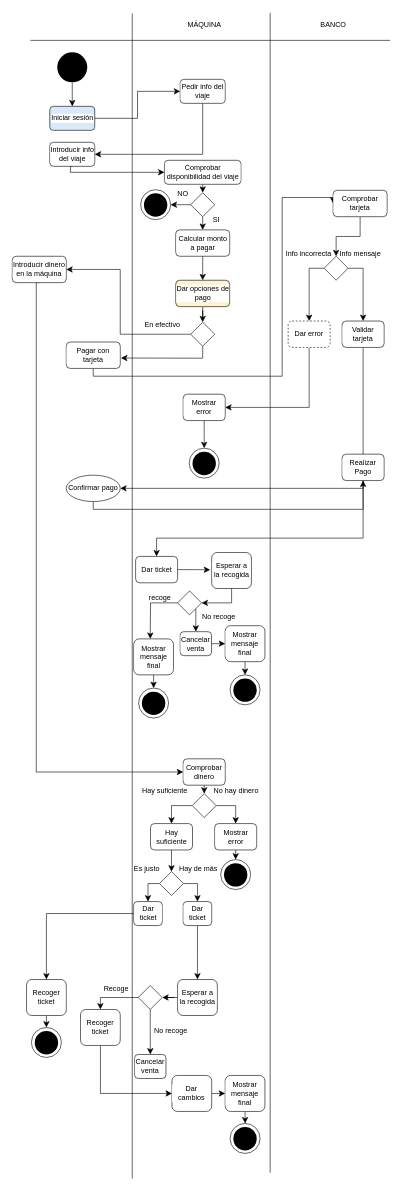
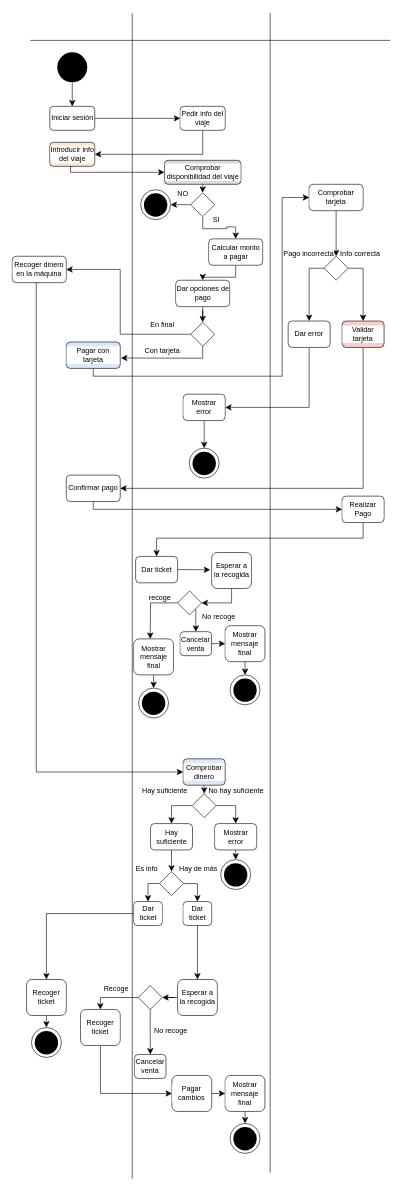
node "MÁQUINA": removed
node "BANCO": removed
node "Pedir info del viaje": moved (203, 91) -> (203, 118)
node "Iniciar sesión": fillcolor #dae8fc -> #ffffff
node "Introducir info del viaje": fillcolor #ffffff -> #ffe6cc
node "Comprobar disponibilidad del viaje": fillcolor #ffffff -> #e1d5e7
node "Comprobar tarjeta": moved (360, 203) -> (336, 197)
node "Calcular monto a pagar": moved (203, 243) -> (236, 252)
node "Info incorrecta": label "Info incorrecta" -> "Pago incorrecta"
node "Info mensaje": label "Info mensaje" -> "Info correcta"
node "Introducir dinero en la máquina": label "Introducir dinero en la máquina" -> "Recoger dinero en la máquina"
node "Dar opciones de pago": fillcolor #fff2cc -> #ffffff
node "En efectivo": label "En efectivo" -> "En final"
node "Dar error": style dashed -> solid
node "Validar tarjeta": fillcolor #ffffff -> #f8cecc
node "Con tarjeta": added
node "Pagar con tarjeta": fillcolor #ffffff -> #dae8fc
node "Realizar Pago": moved (363, 467) -> (363, 509)
node "Confirmar pago": shape ellipse -> rounded rectangle
node "Comprobar dinero": fillcolor #ffffff -> #dae8fc
node "No hay dinero": label "No hay dinero" -> "No hay suficiente"
node "Es justo": label "Es justo" -> "Es info"
node "Dar cambios": label "Dar cambios" -> "Pagar cambios"
